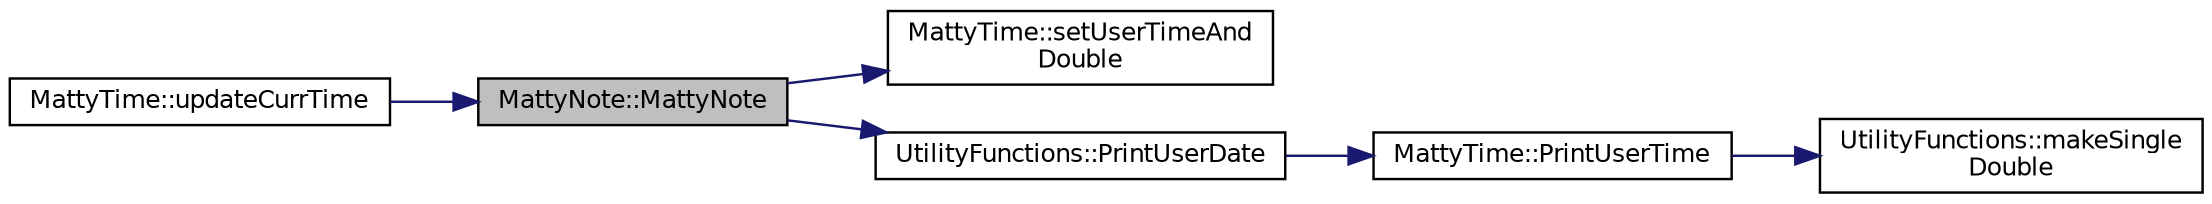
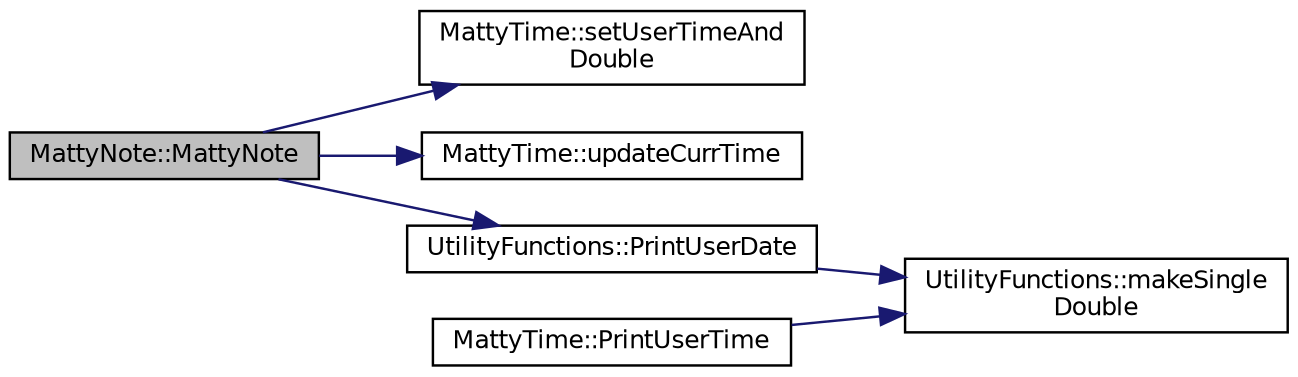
edge "MattyTime::updateCurrTime" -> "MattyNote::MattyNote": reversed
edge "UtilityFunctions::PrintUserDate" -> "MattyTime::PrintUserTime": now "UtilityFunctions::PrintUserDate" -> "UtilityFunctions::makeSingle Double"
